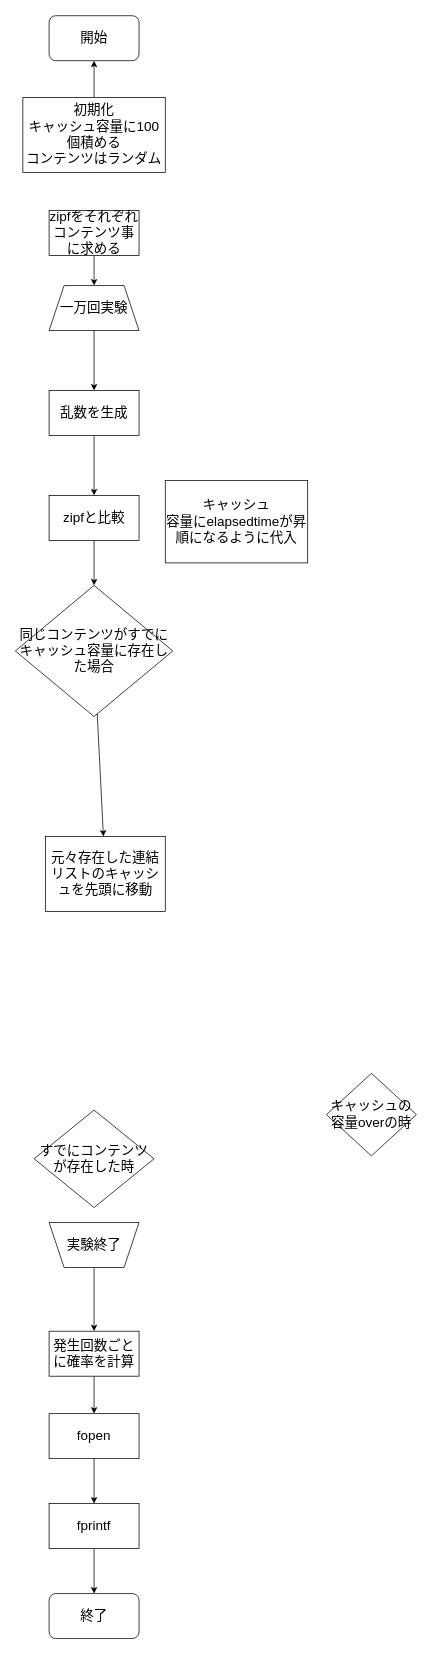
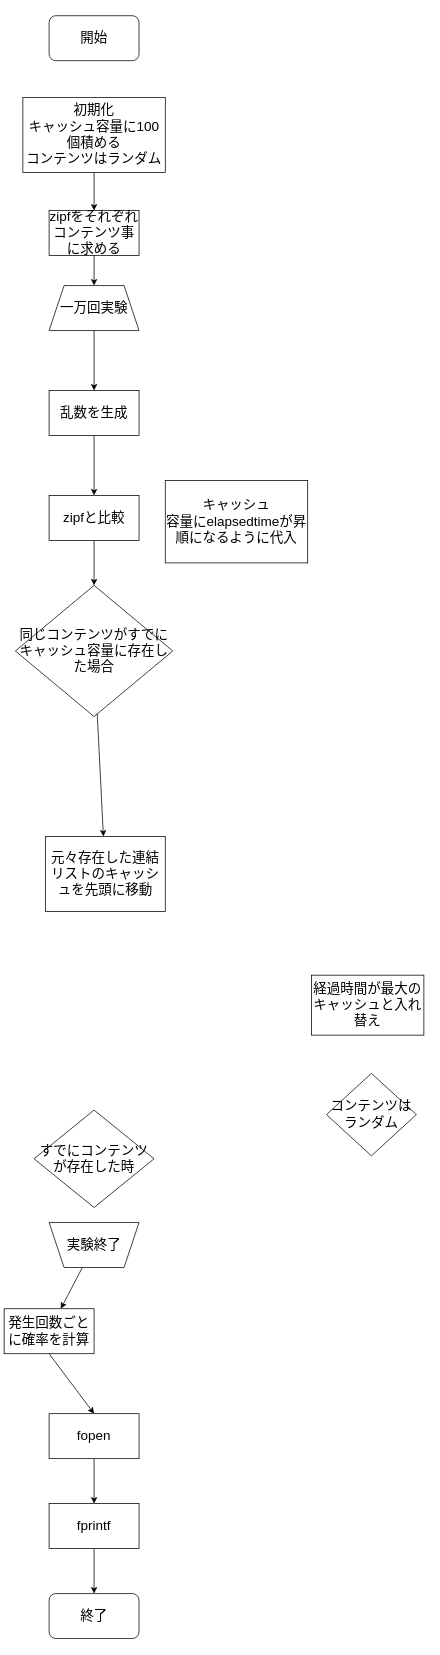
edge "初期化 キャッシュ容量に100個積める コンテンツはランダム" -> "開始": now "初期化 キャッシュ容量に100個積める コンテンツはランダム" -> "zipfをそれぞれコンテンツ事に求める"
node "経過時間が最大のキャッシュと入れ替え": added
node "キャッシュの容量overの時": label "キャッシュの容量overの時" -> "コンテンツはランダム"
node "発生回数ごとに確率を計算": moved (94, 1354) -> (49, 1332)
